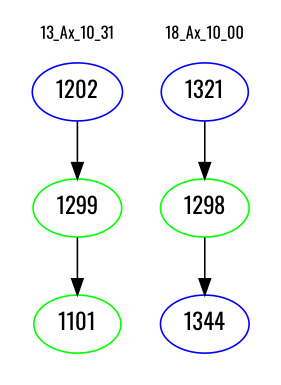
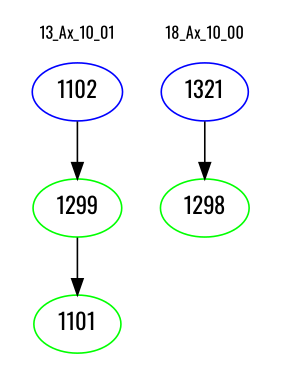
cluster "13_Ax_10_31": label "13_Ax_10_31" -> "13_Ax_10_01"
node "1202": label "1202" -> "1102"
node "1344": removed
